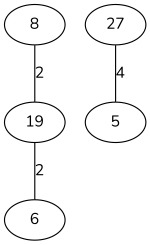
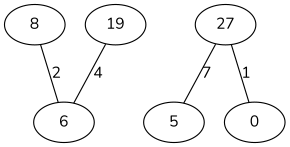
edge "8" -- "19": now "8" -- "6"
edge "27" -- "5": label "4" -> "7"
node "0": added
edge "19" -- "6": label "2" -> "4"
